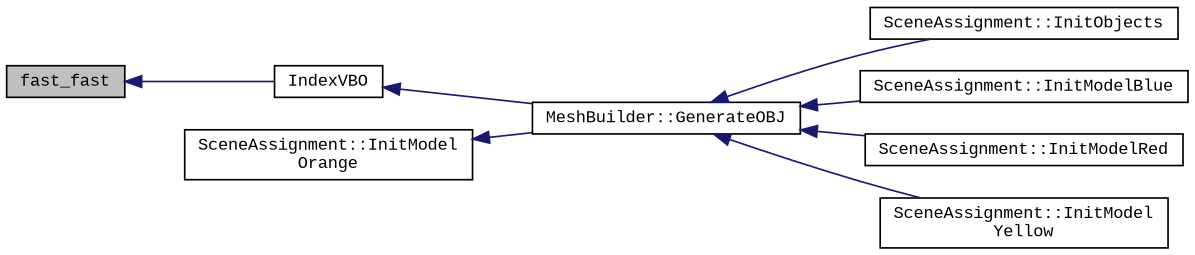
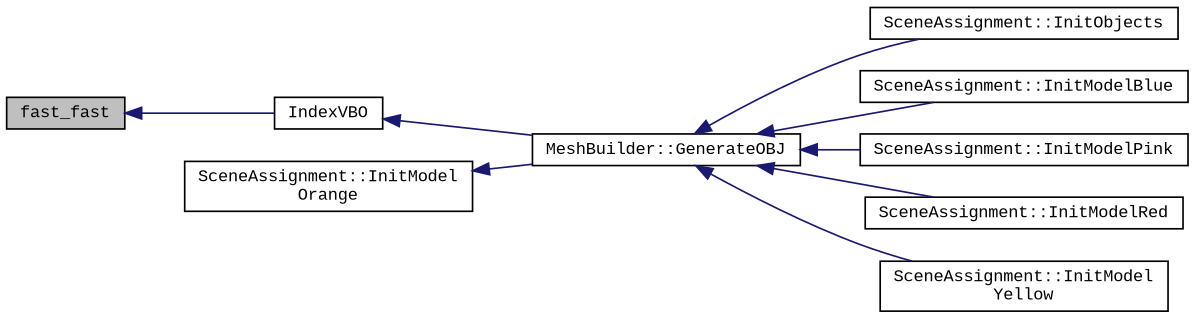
node "SceneAssignment::InitModelPink": added
